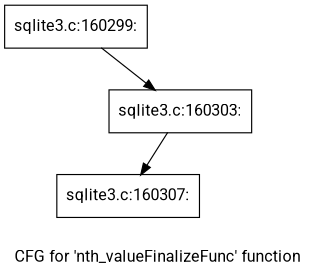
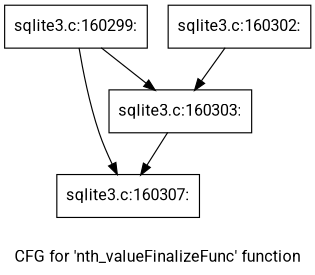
node "sqlite3.c:160302:": added
edge "sqlite3.c:160299:" -> "sqlite3.c:160307:": added
